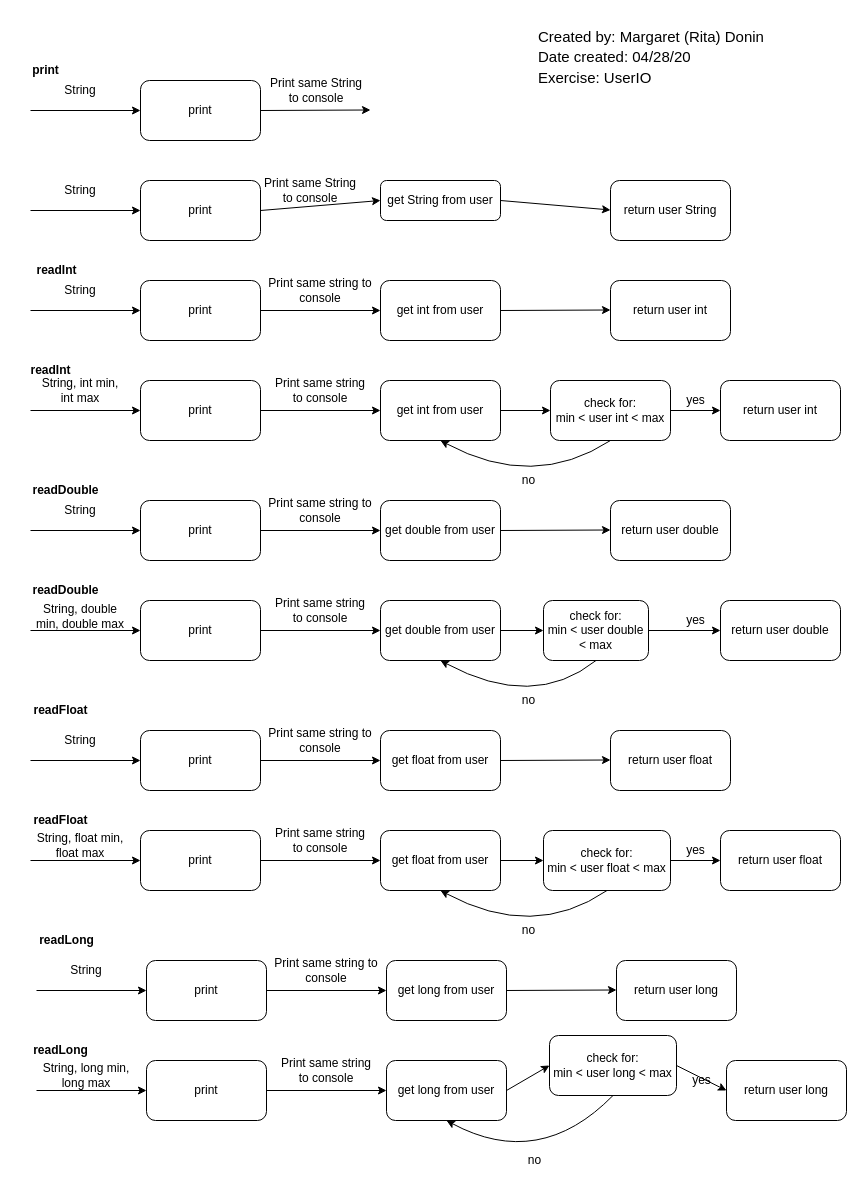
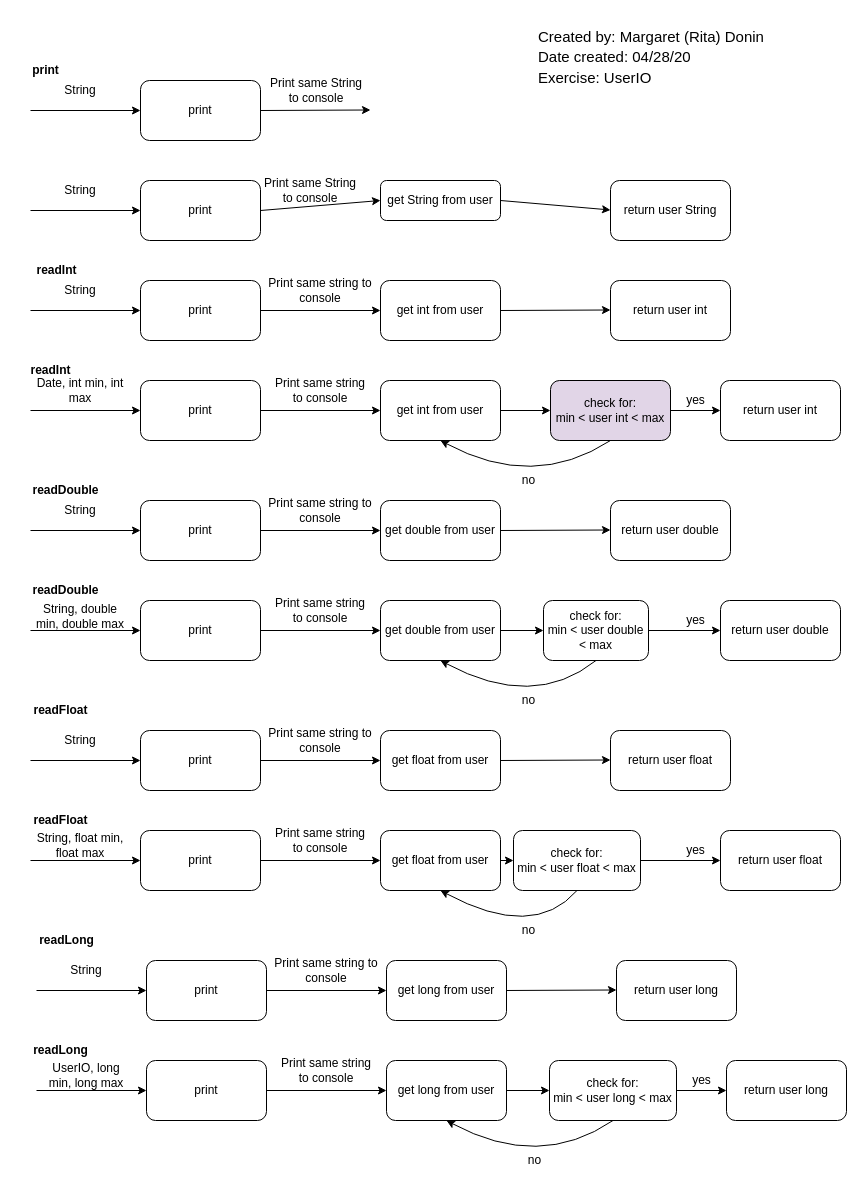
node "String, int min, int max": label "String, int min, int max" -> "Date, int min, int max"
node "check for: min < user int < max": fillcolor #ffffff -> #e1d5e7
node "check for: min < user float < max": moved (607, 861) -> (577, 861)
node "check for: min < user long < max": moved (613, 1066) -> (613, 1091)
node "String, long min, long max": label "String, long min, long max" -> "UserIO, long min, long max"
